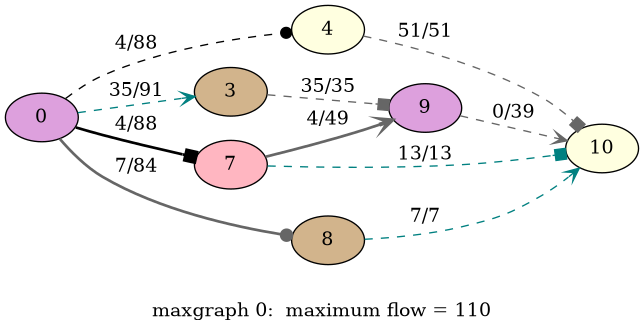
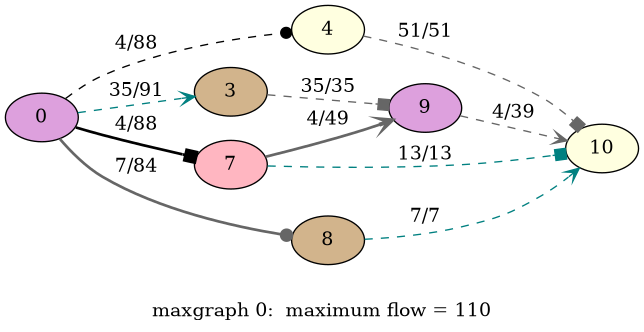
edge "9" -> "10": label " 0/39 " -> " 4/39 "
